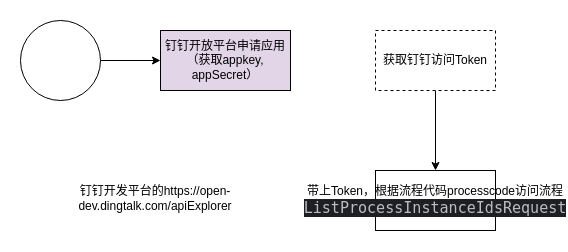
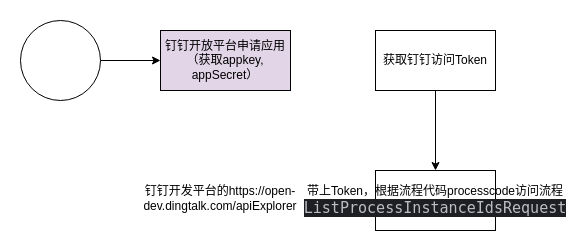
node "获取钉钉访问Token": style dashed -> solid
node "钉钉开发平台的https://open-dev.dingtalk.com/apiExplorer": moved (156, 198) -> (221, 198)
